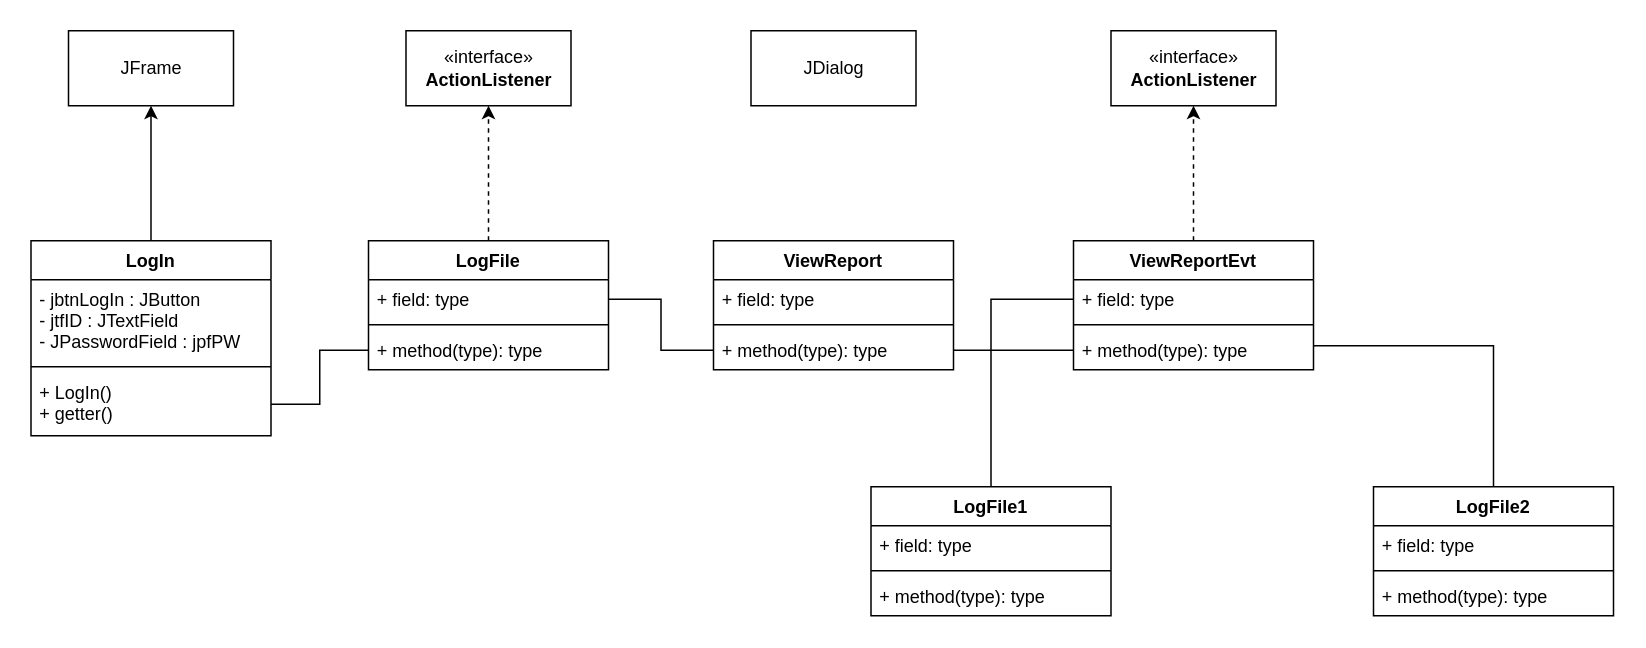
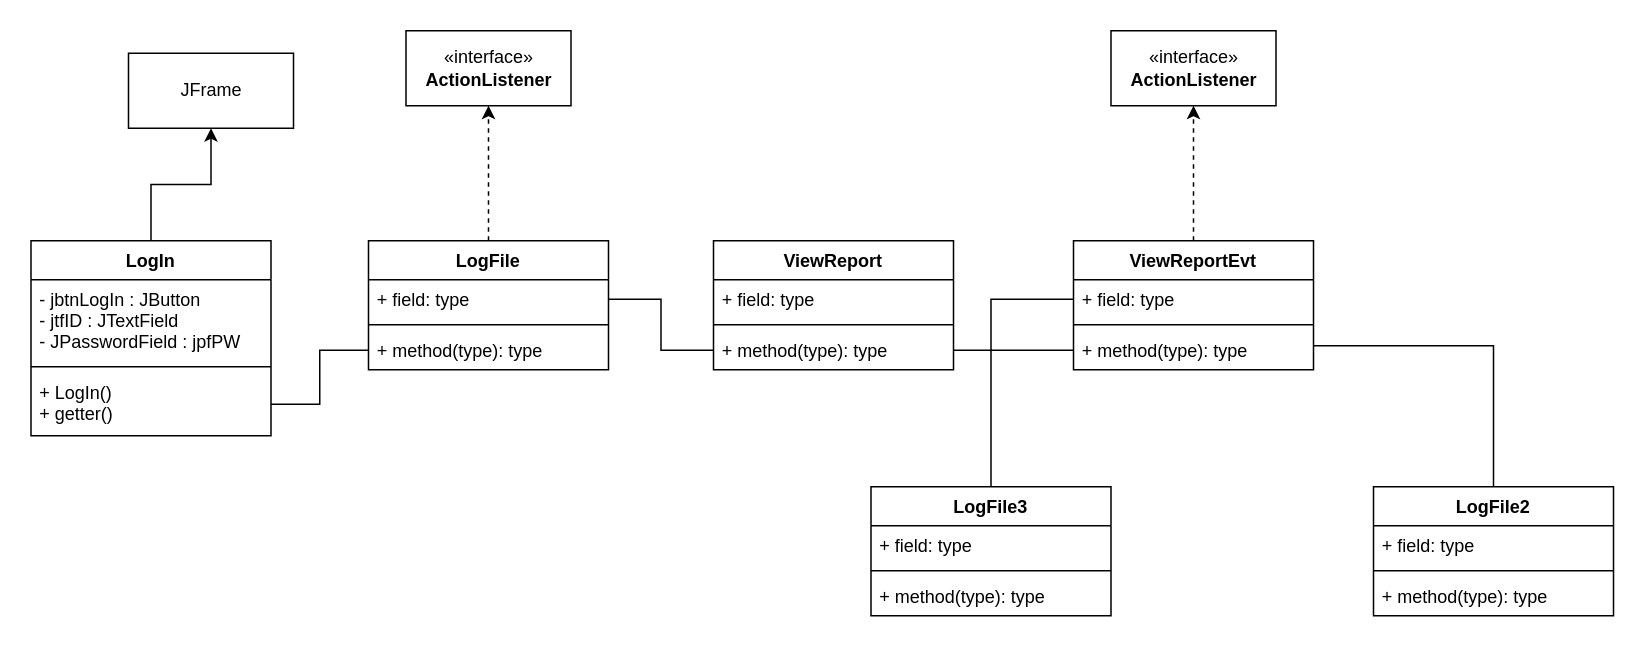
node "JFrame": moved (151, 68) -> (211, 91)
node "JDialog": removed
node "LogFile1": label "LogFile1" -> "LogFile3"
